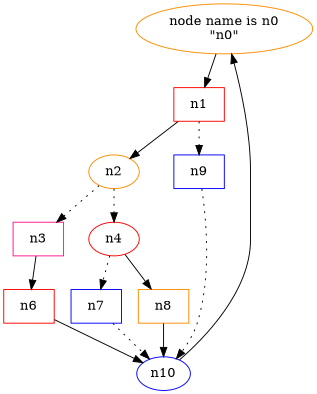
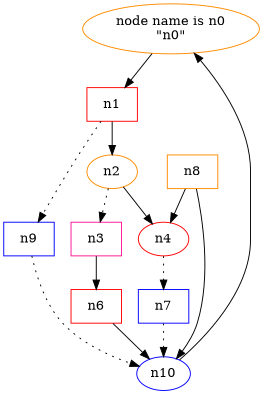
edge "n2" -> "n4": style dotted -> solid
edge "n4" -> "n8": reversed
